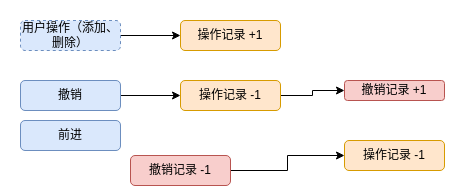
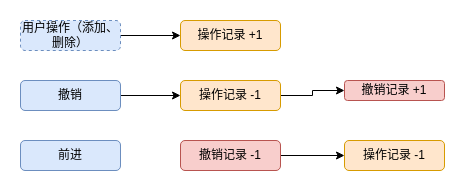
node "前进": moved (71, 136) -> (71, 156)
node "撤销记录 -1": moved (181, 171) -> (231, 156)
